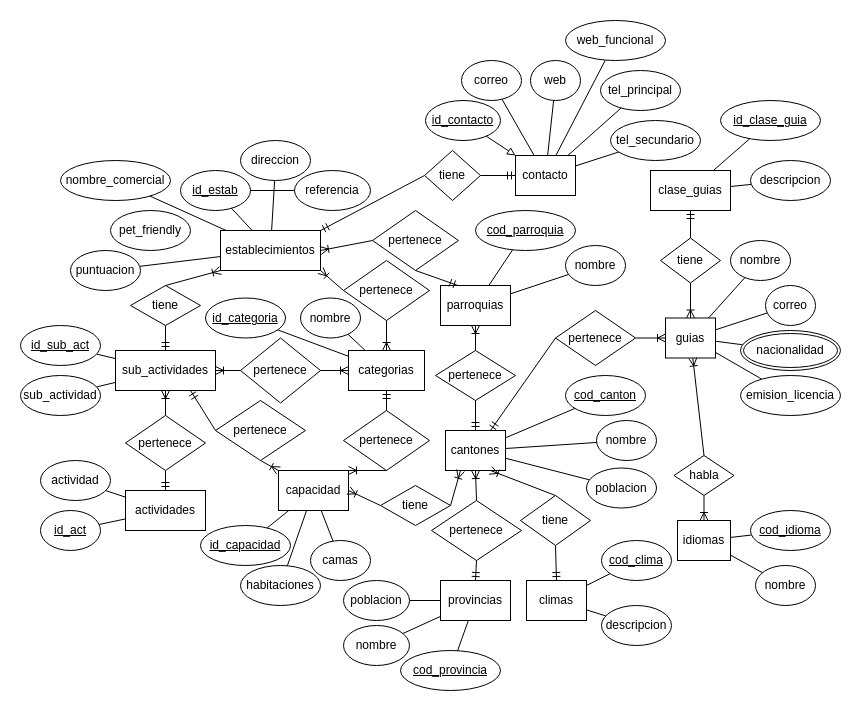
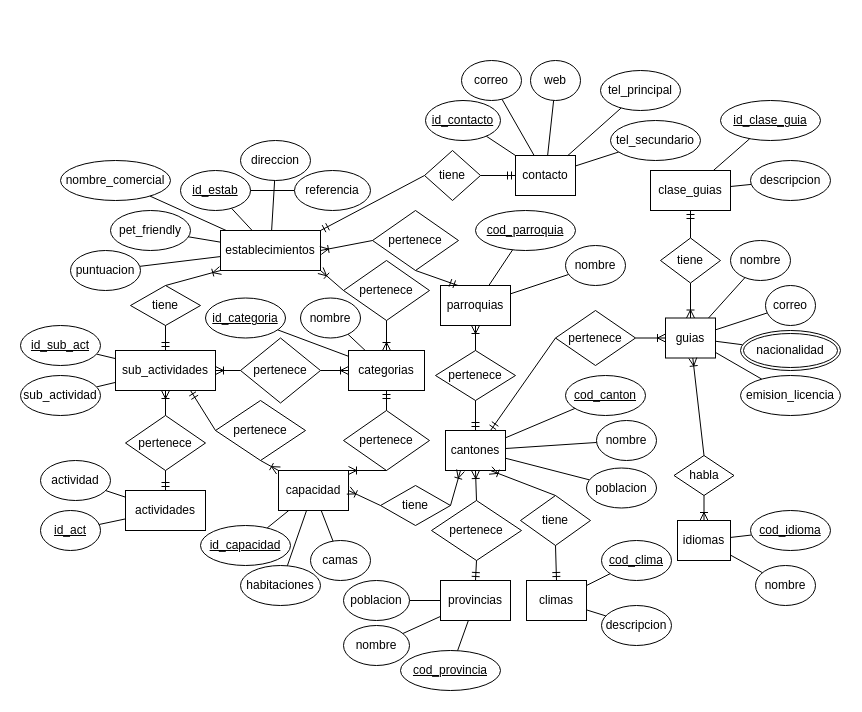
node "web_funcional": removed
edge "web_funcional" -- "contacto": removed
edge "id_contacto" -> "contacto": arrowhead block -> none
edge "pet_friendly" -- "establecimientos": added
